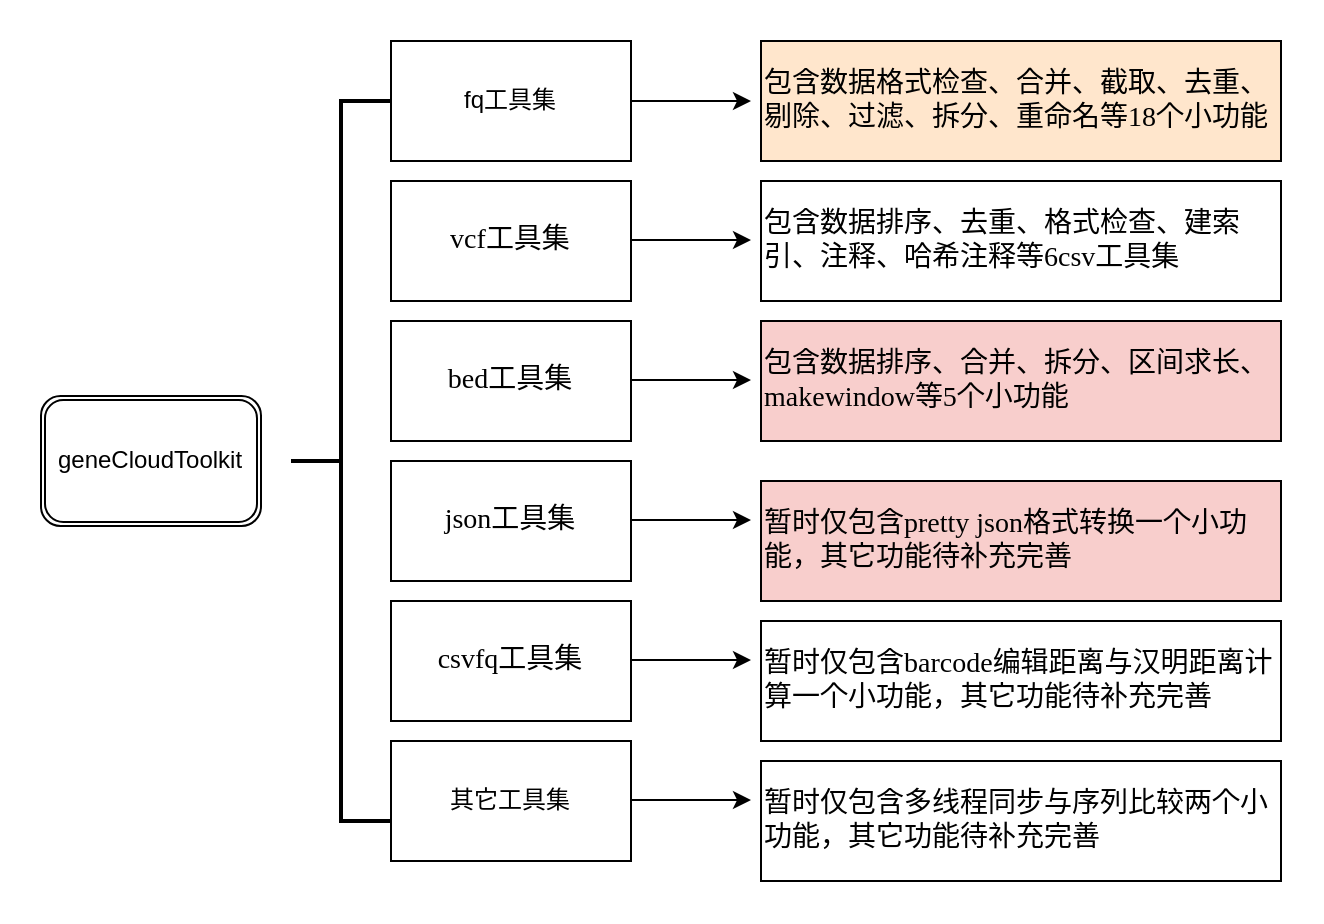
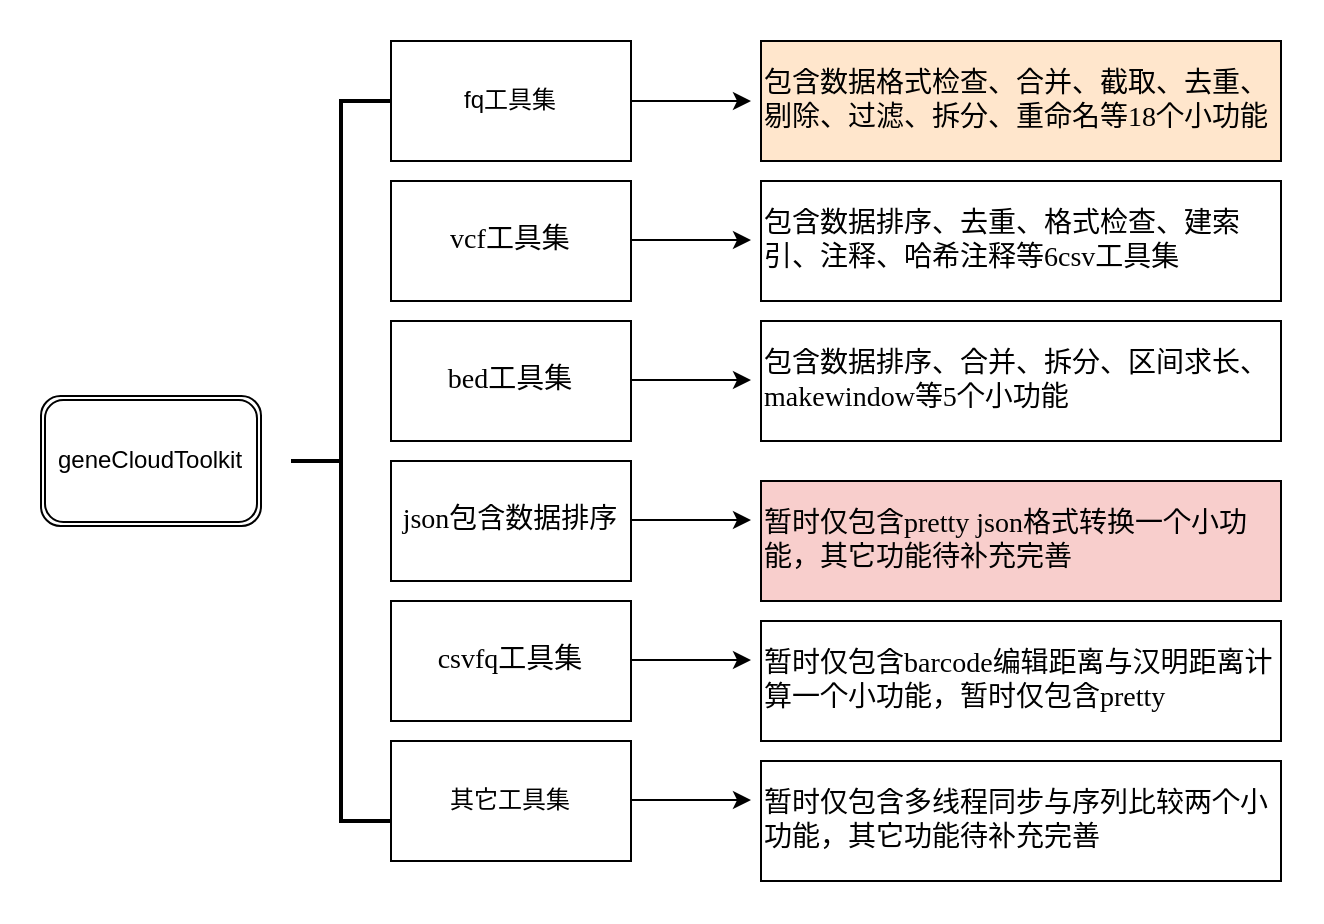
node "包含数据排序、合并、拆分、区间求长、makewindow等5个小功能": fillcolor #f8cecc -> #ffffff
node "json工具集": label "json工具集" -> "json包含数据排序"
node "暂时仅包含barcode编辑距离与汉明距离计算一个小功能，其它功能待补充完善": label "暂时仅包含barcode编辑距离与汉明距离计算一个小功能，其它功能待补充完善" -> "暂时仅包含barcode编辑距离与汉明距离计算一个小功能，暂时仅包含pretty"
